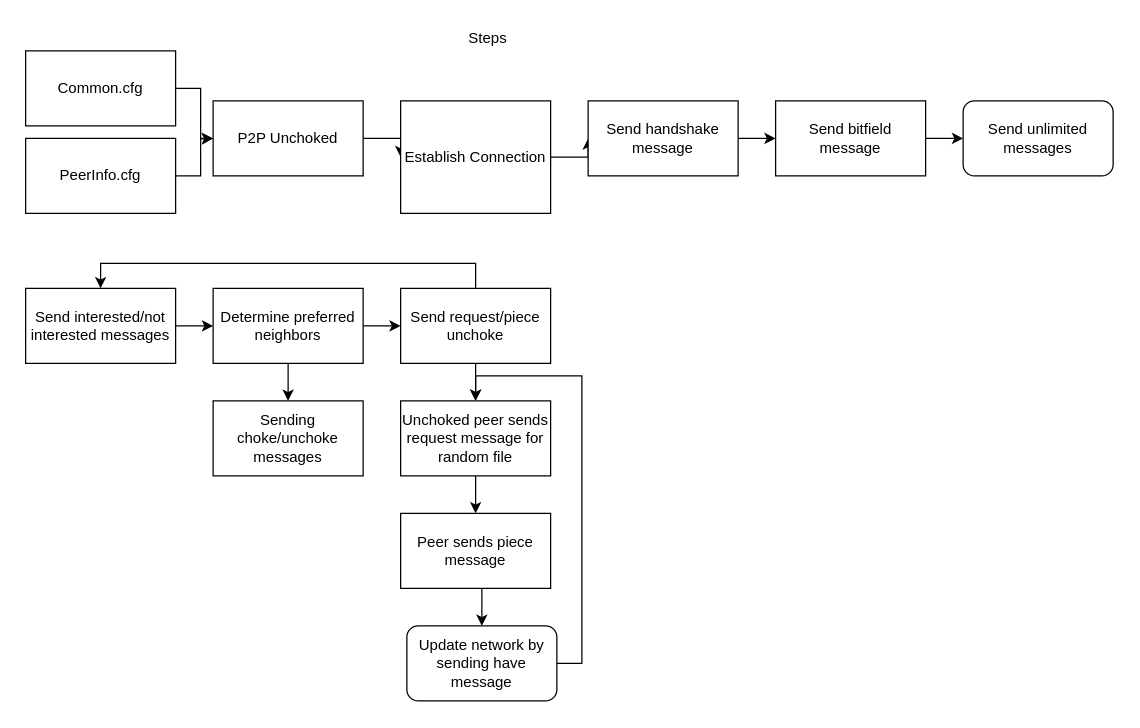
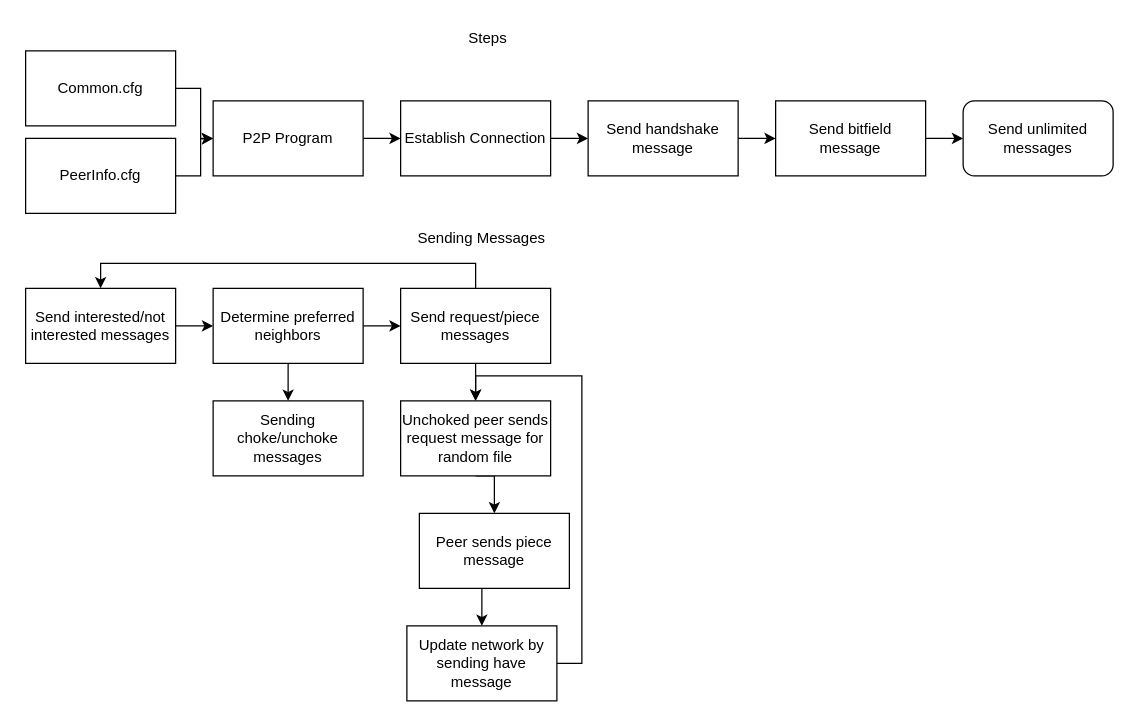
node "P2P Unchoked": label "P2P Unchoked" -> "P2P Program"
node "Establish Connection": size 150x113 -> 150x75
node "Sending Messages": added
node "Send request/piece unchoke": label "Send request/piece unchoke" -> "Send request/piece messages"
node "Peer sends piece message": moved (476, 551) -> (494, 551)
node "Update network by sending have message": shape rounded rectangle -> rectangle
